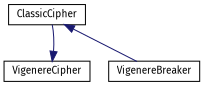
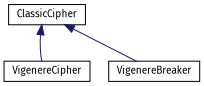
edge "ClassicCipher" -> "VigenereCipher": reversed
